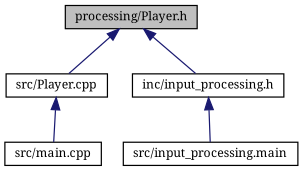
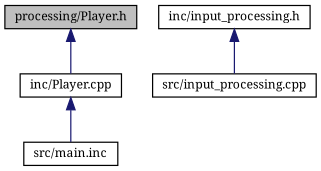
edge "inc/input_processing.h" -> "processing/Player.h": removed
node "src/Player.cpp": label "src/Player.cpp" -> "inc/Player.cpp"
node "src/main.cpp": label "src/main.cpp" -> "src/main.inc"
node "src/input_processing.main": label "src/input_processing.main" -> "src/input_processing.cpp"
